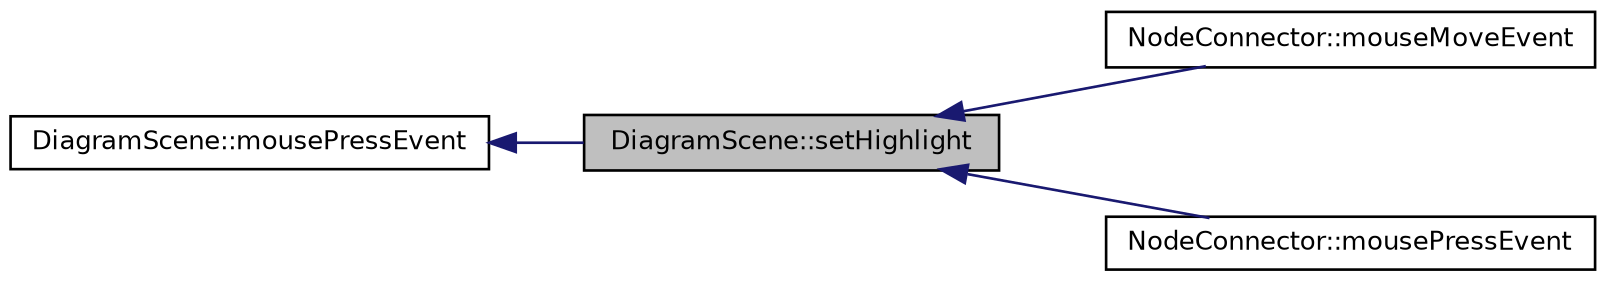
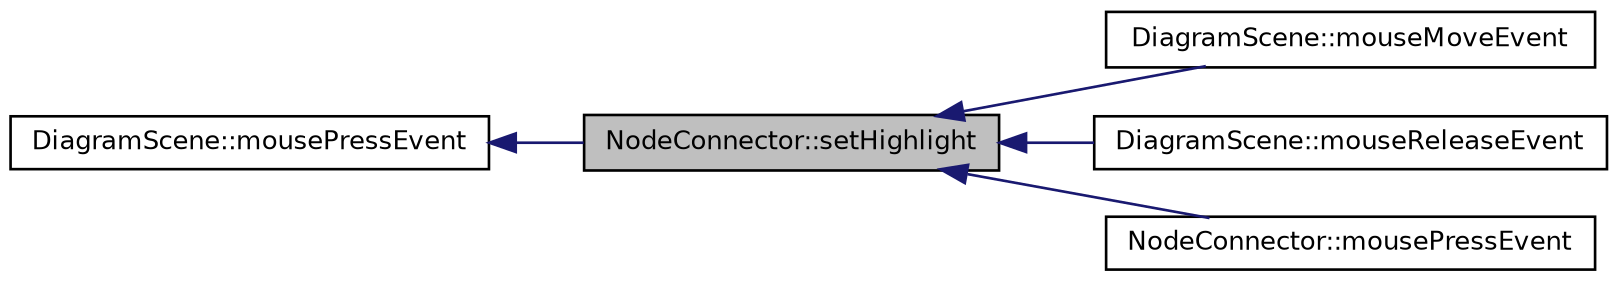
node "NodeConnector::mouseMoveEvent": label "NodeConnector::mouseMoveEvent" -> "DiagramScene::mouseMoveEvent"
node "DiagramScene::setHighlight": label "DiagramScene::setHighlight" -> "NodeConnector::setHighlight"
node "DiagramScene::mouseReleaseEvent": added
